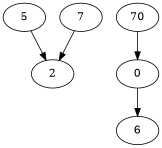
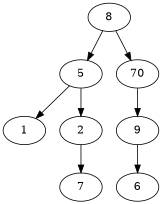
node "8": added
edge "7" -> "2": reversed
node "0": label "0" -> "9"
node "1": added
